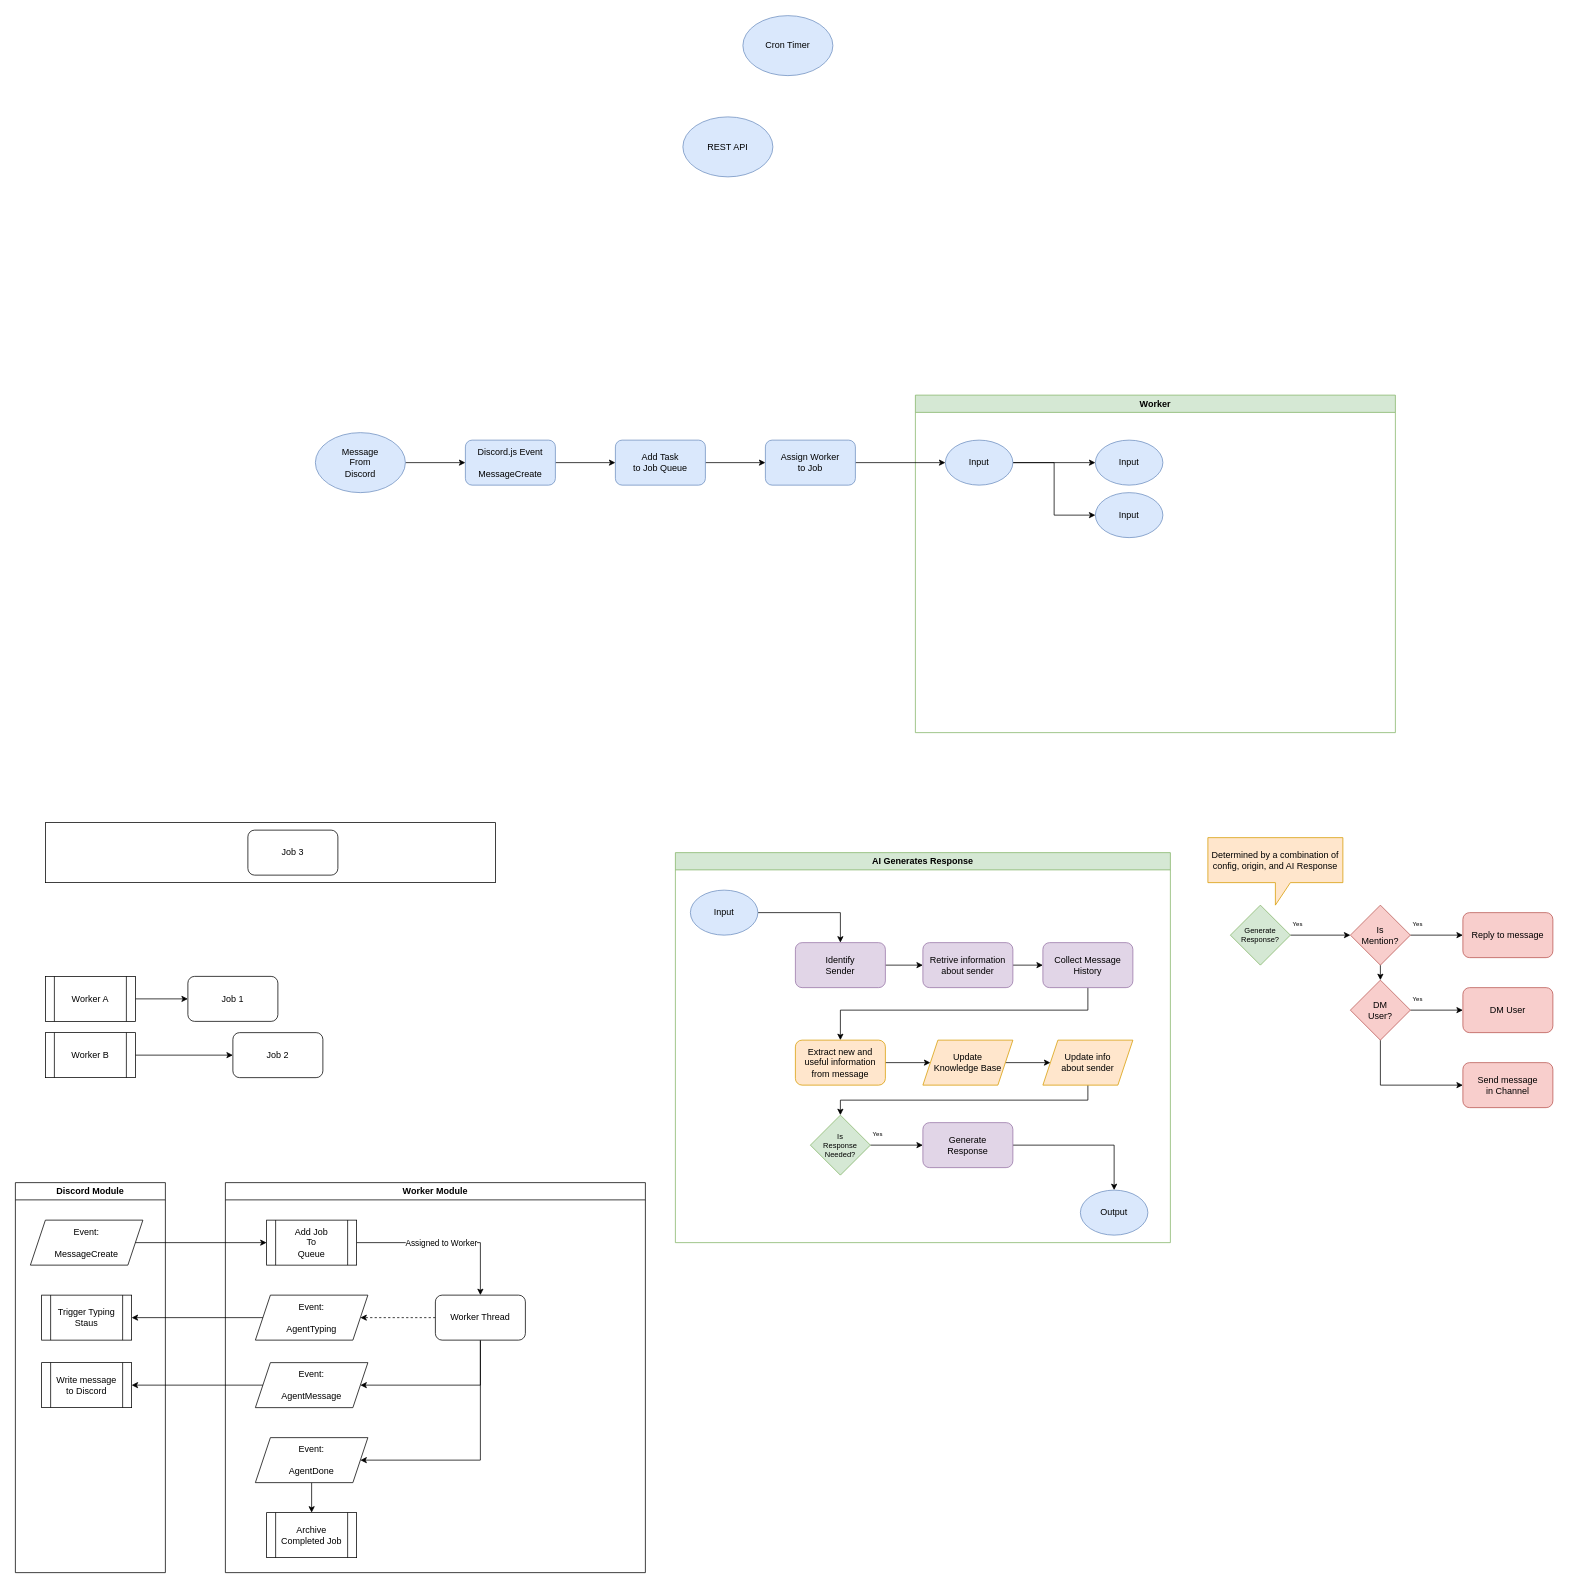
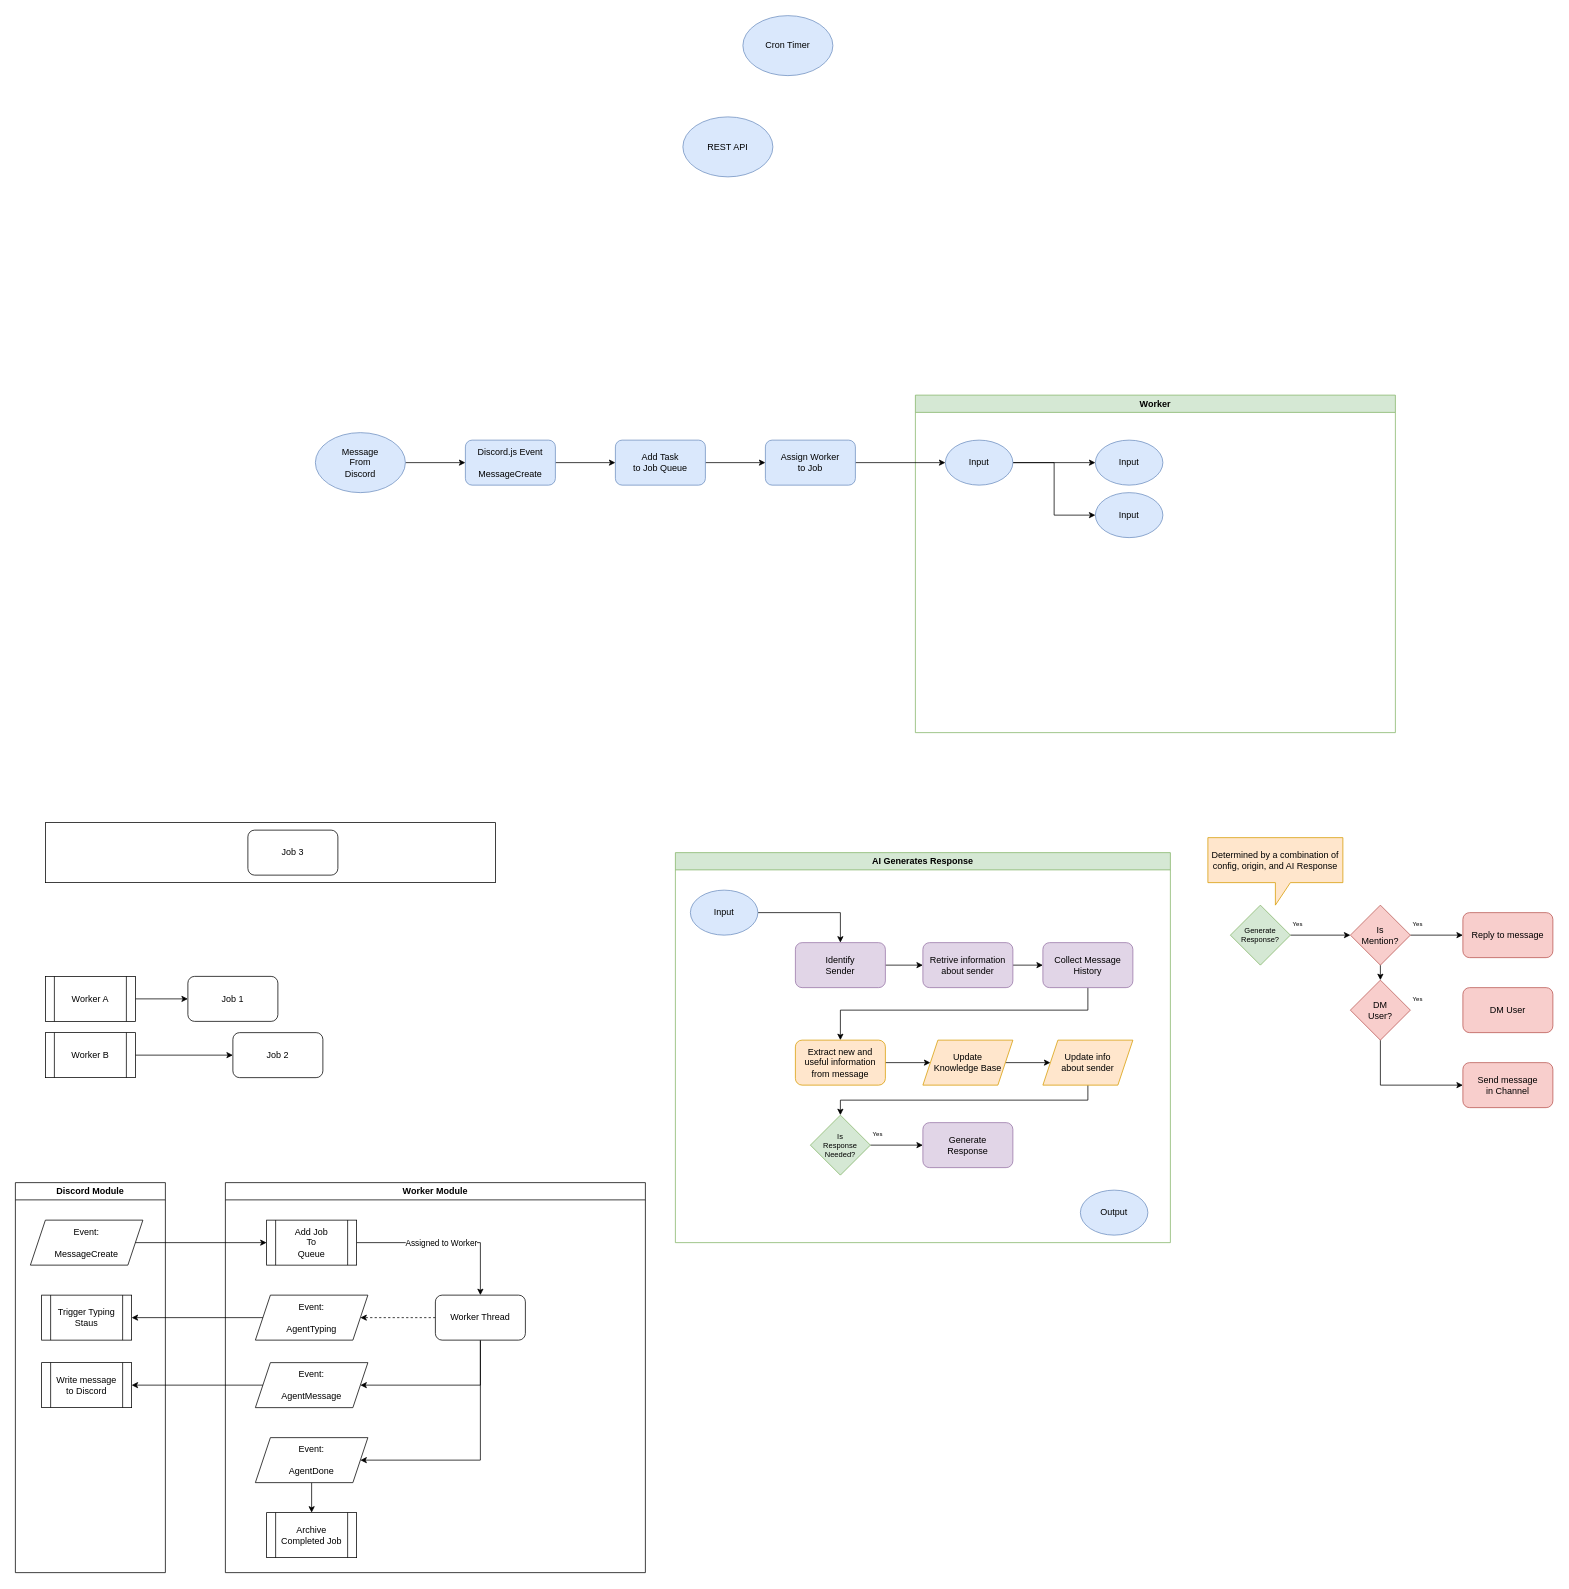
edge "DM User?" -> "DM User": removed
edge "Generate Response" -> "Output": removed
